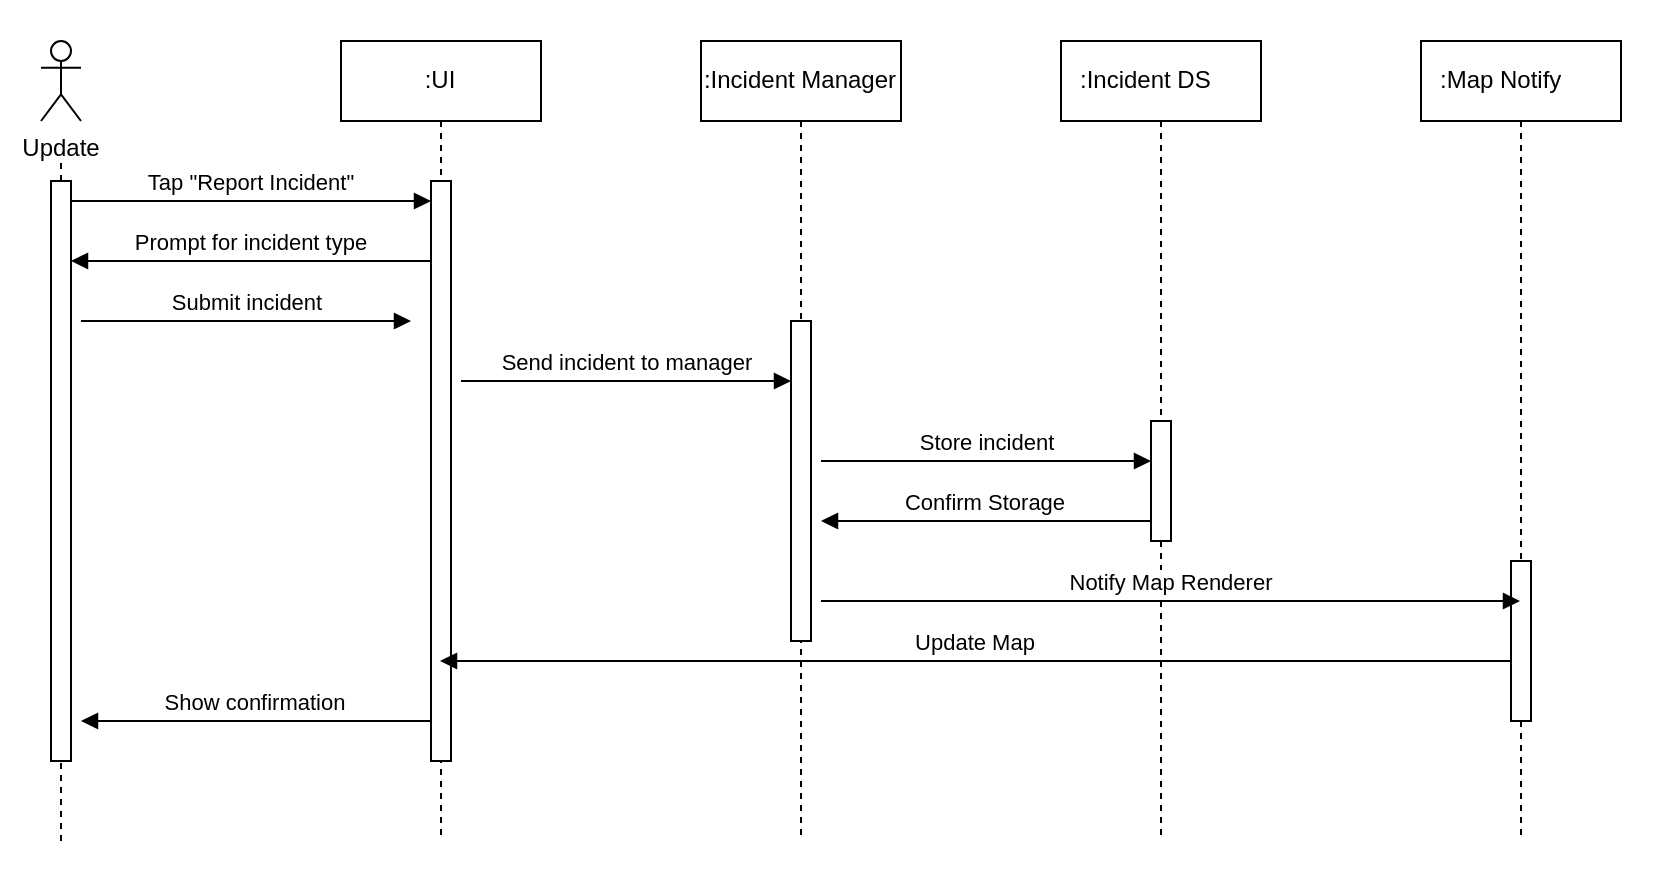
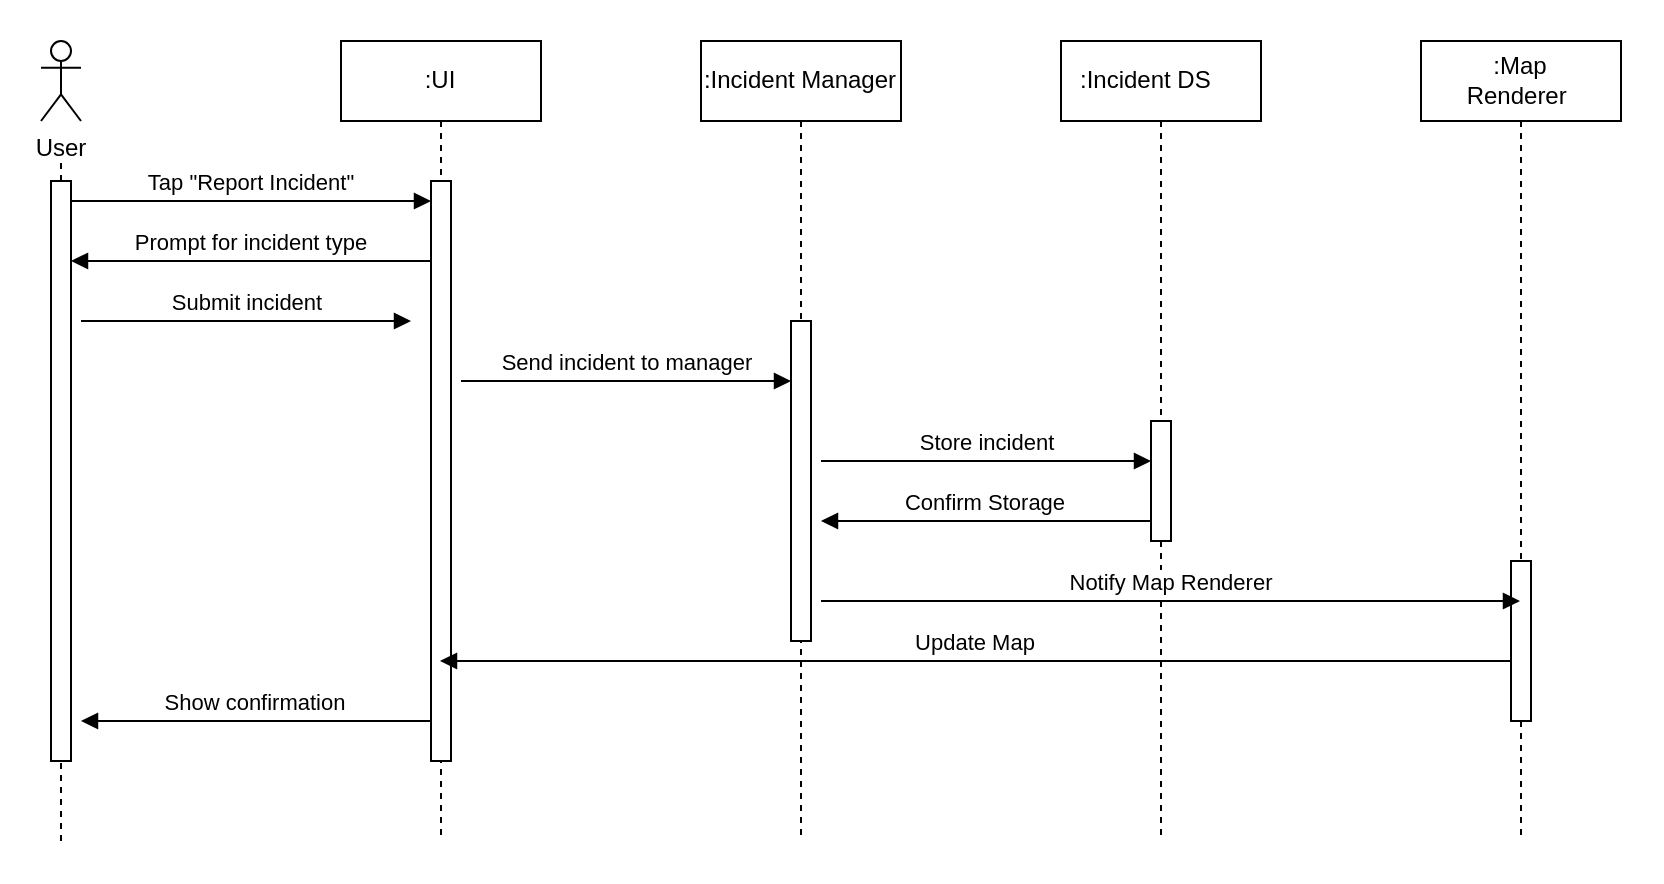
node ":Map Notify": label ":Map Notify" -> ":Map Renderer"
node "Update": label "Update" -> "User"
